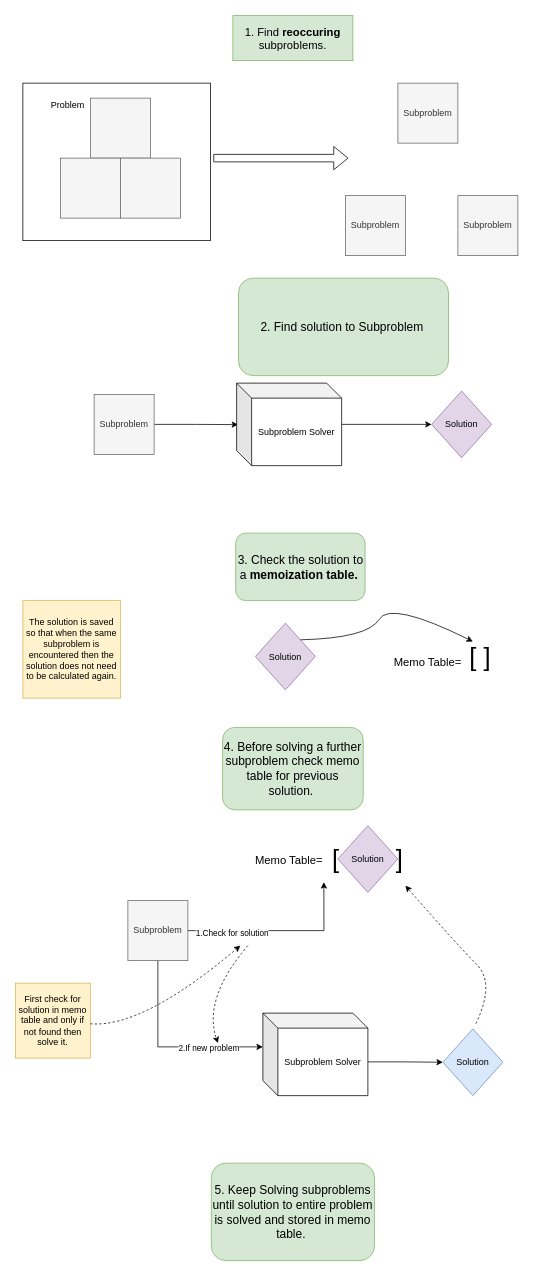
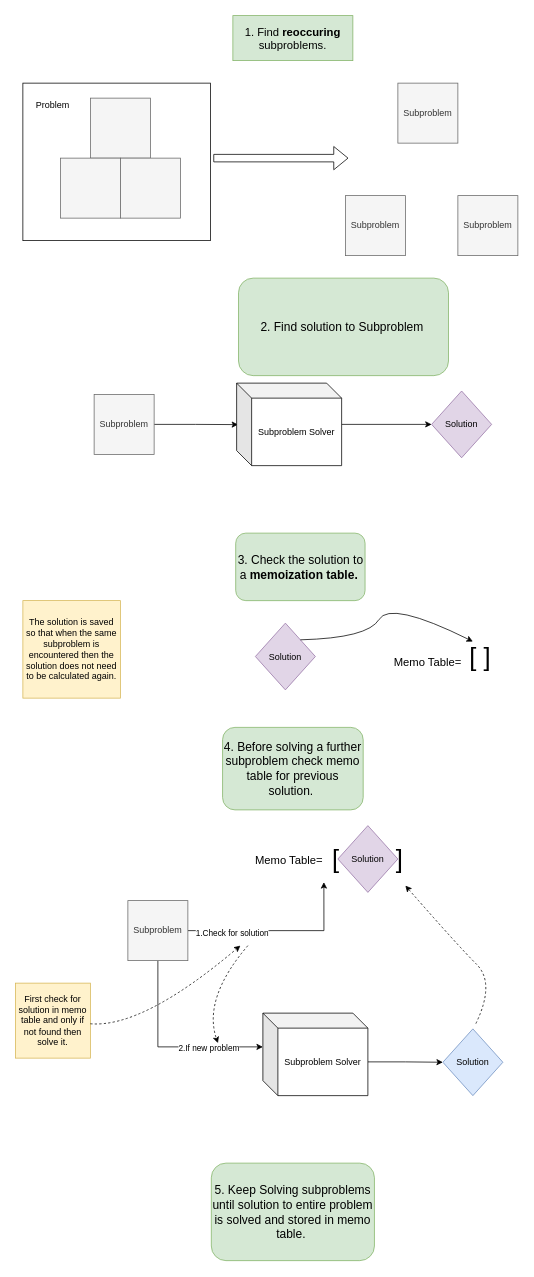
node "Problem": moved (68, 105) -> (53, 105)
